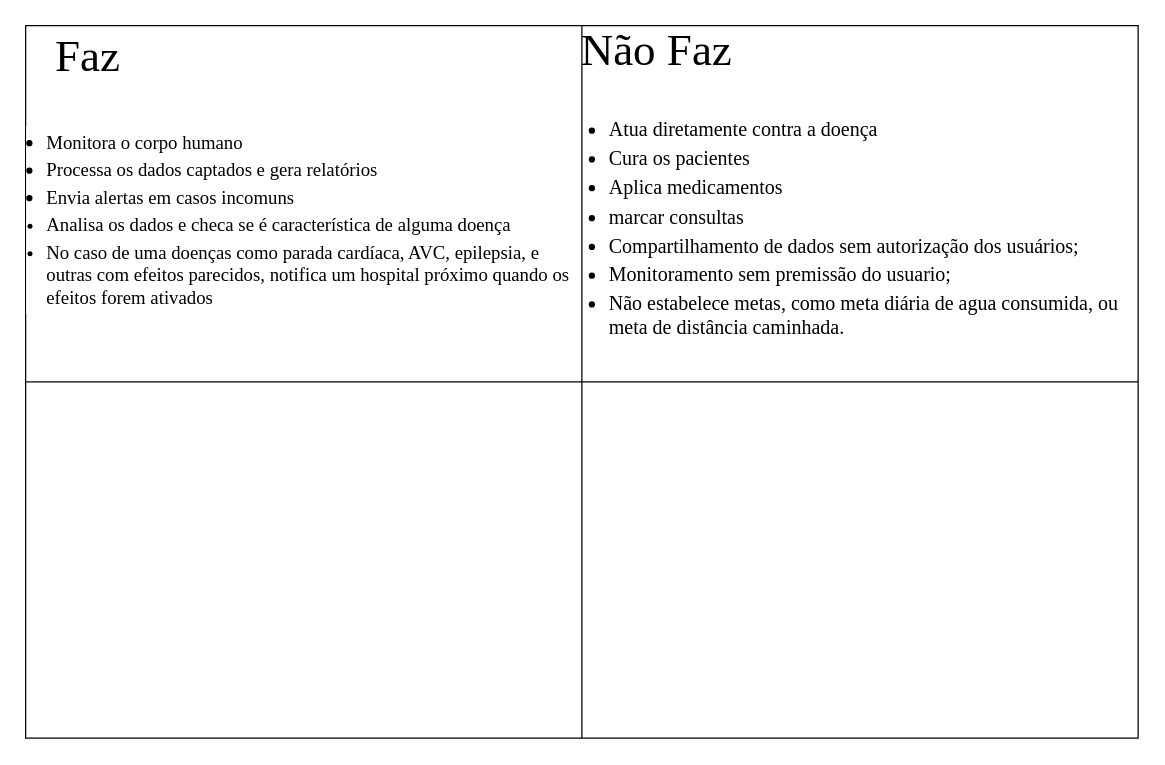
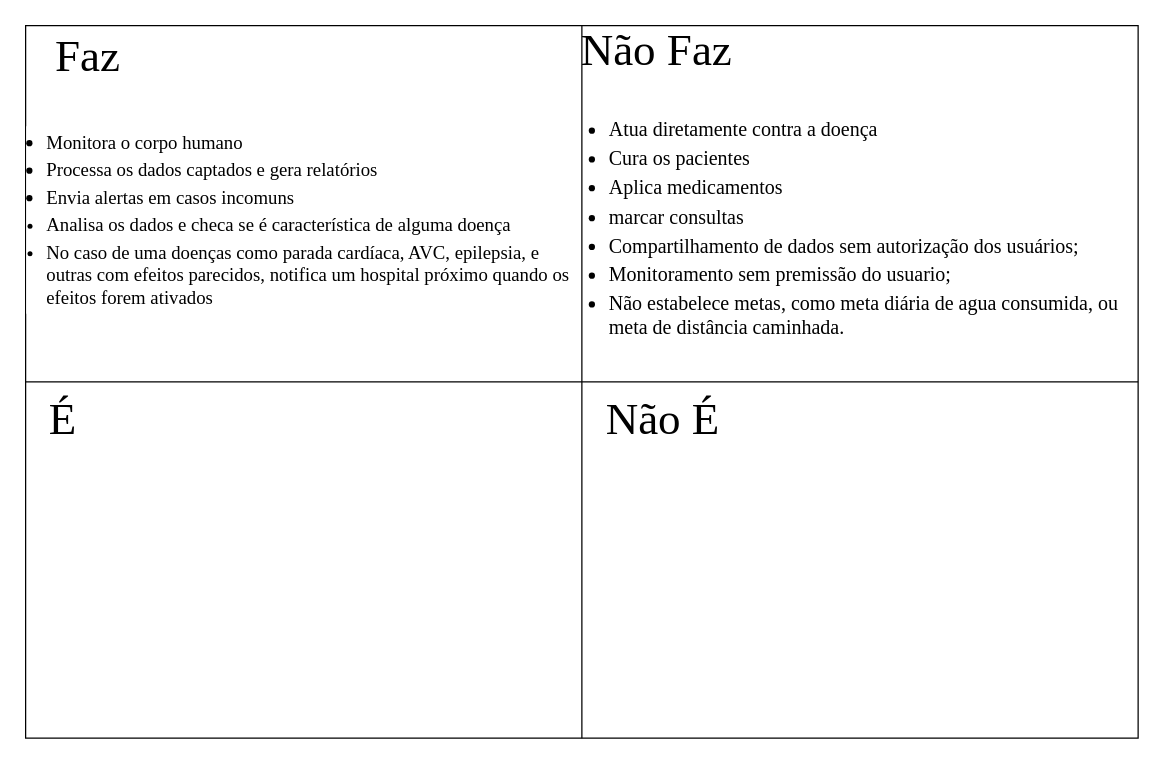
node "É": added
node "Não É": added
